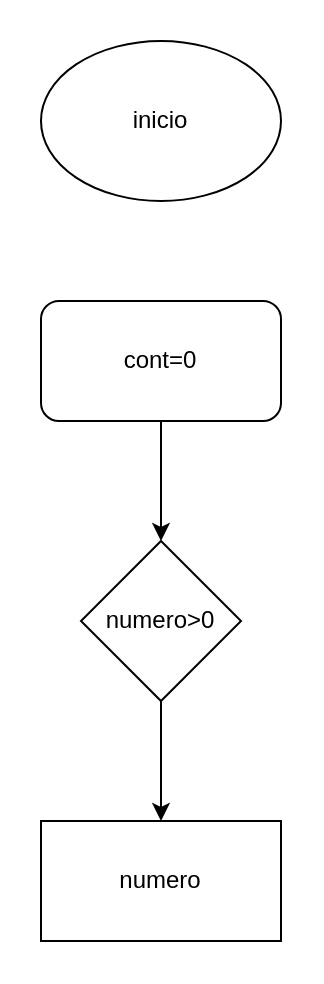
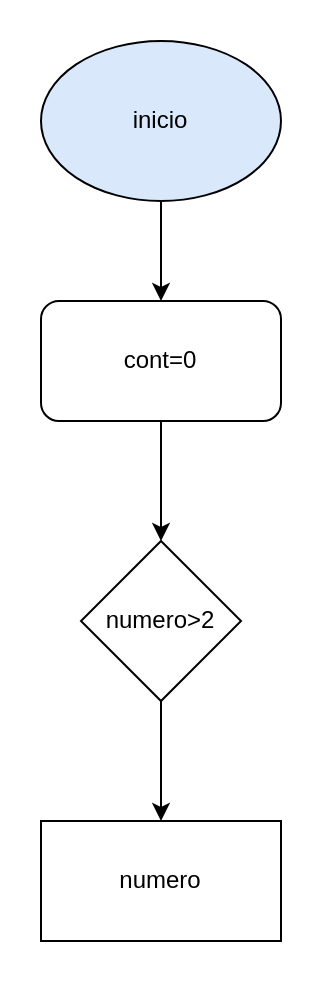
node "inicio": fillcolor #ffffff -> #dae8fc
edge "inicio" -> "cont=0": added
node "numero>0": label "numero>0" -> "numero>2"
